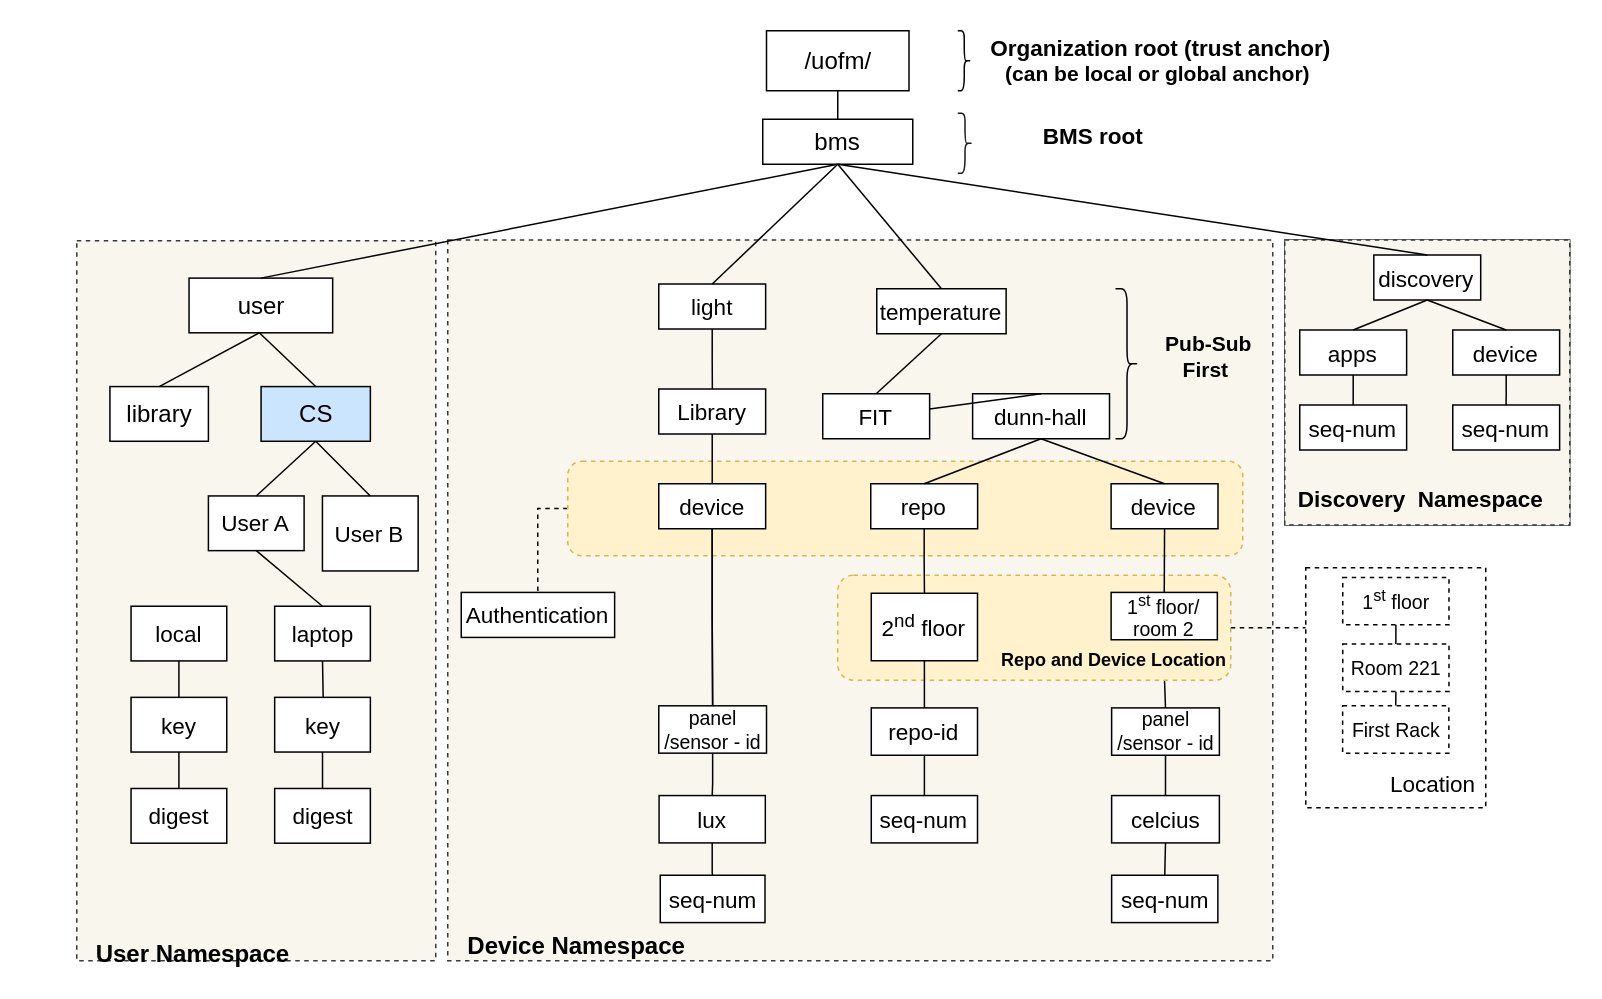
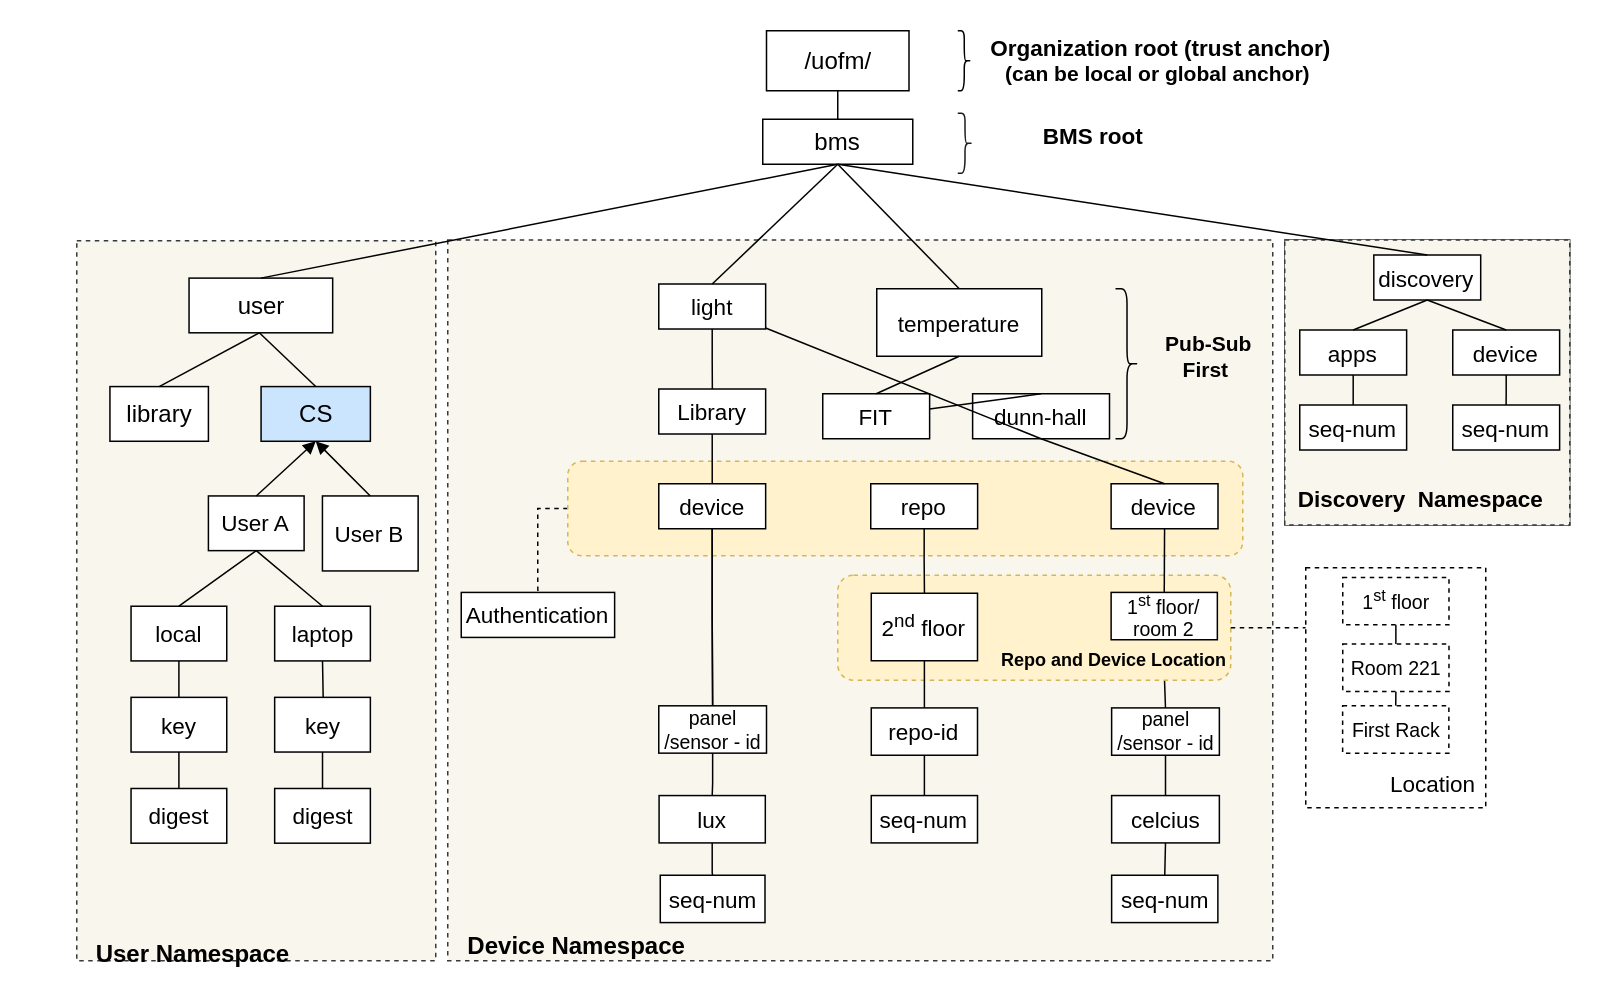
node "temperature": size 129x45 -> 165x68
edge "CS" -- "User B": arrowhead none -> block
edge "CS" -- "User A": arrowhead none -> block
edge "dunn-hall" -- "repo": now "dunn-hall" -- "light"
edge "User A" -- "local": added
